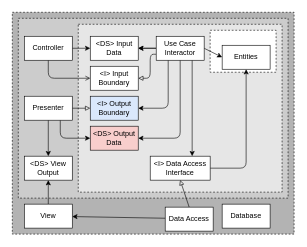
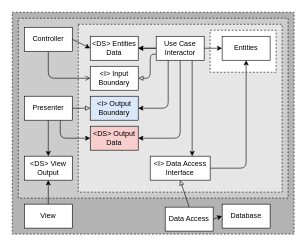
node "Controller": moved (48, 48) -> (48, 39)
node "<DS> Input Data": label "<DS> Input Data" -> "<DS> Entities Data"
node "Entities": moved (246, 57) -> (246, 48)
edge "Data Access" -> "View": now "Data Access" -> "Database"
